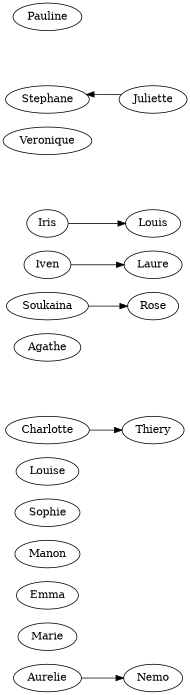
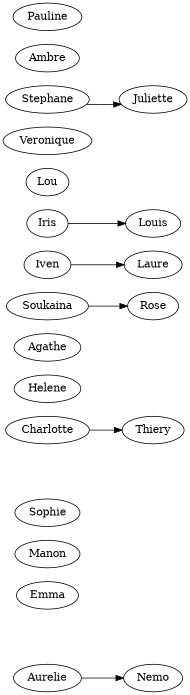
node "Ambre": added
edge "Juliette" -> "Stephane": reversed
node "Lou": added
node "Helene": added
node "Louise": removed
node "Marie": removed
